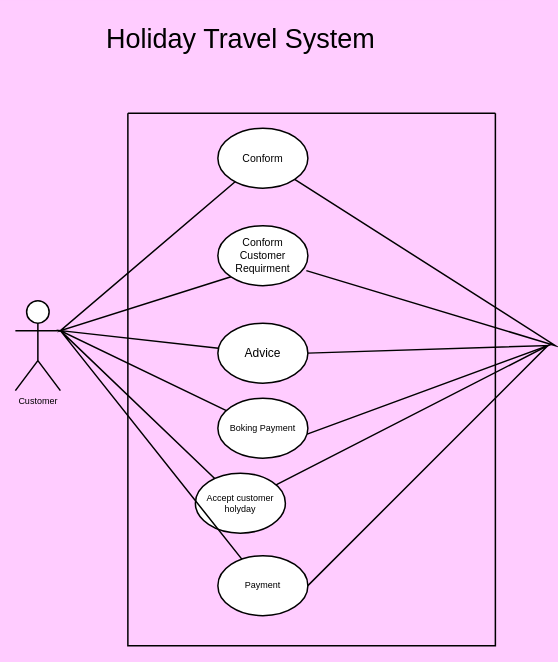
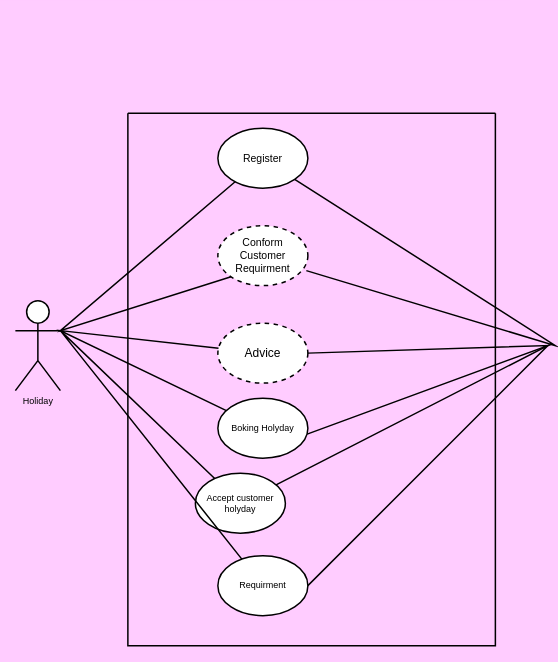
node "Holiday Travel System": removed
node "Conform": label "Conform" -> "Register"
node "Conform Customer Requirment": style solid -> dashed
node "Advice": style solid -> dashed
node "Customer": label "Customer" -> "Holiday"
node "Boking Payment": label "Boking Payment" -> "Boking Holyday"
node "Payment": label "Payment" -> "Requirment"
